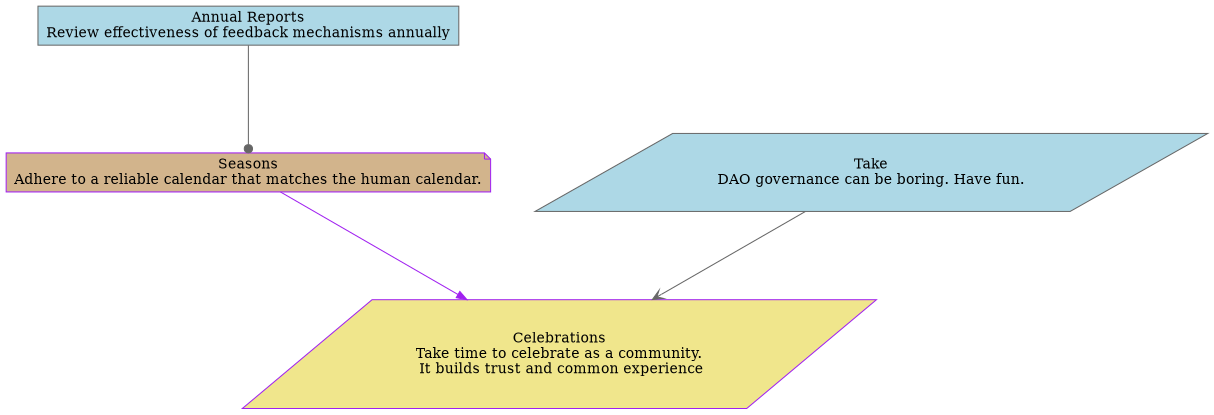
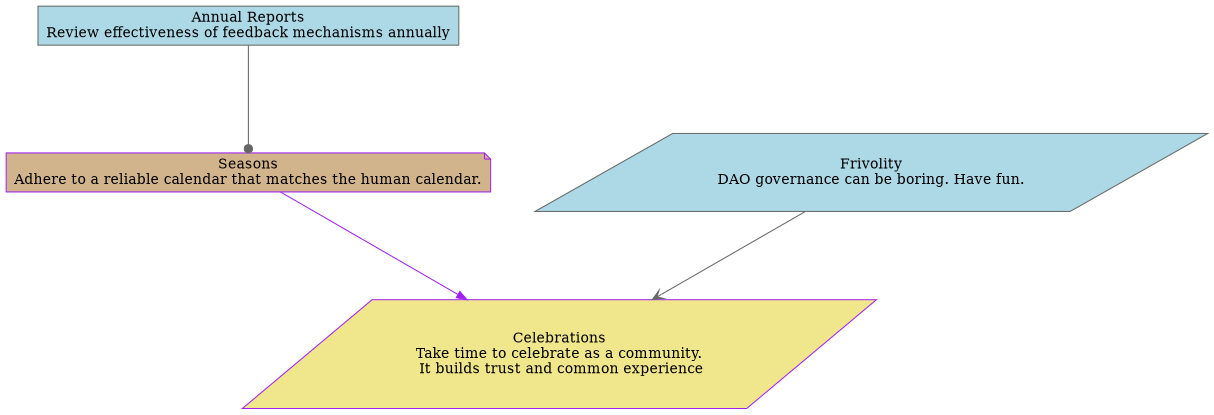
node "Take DAO governance can be boring. Have fun.": label "Take DAO governance can be boring. Have fun." -> "Frivolity DAO governance can be boring. Have fun."
